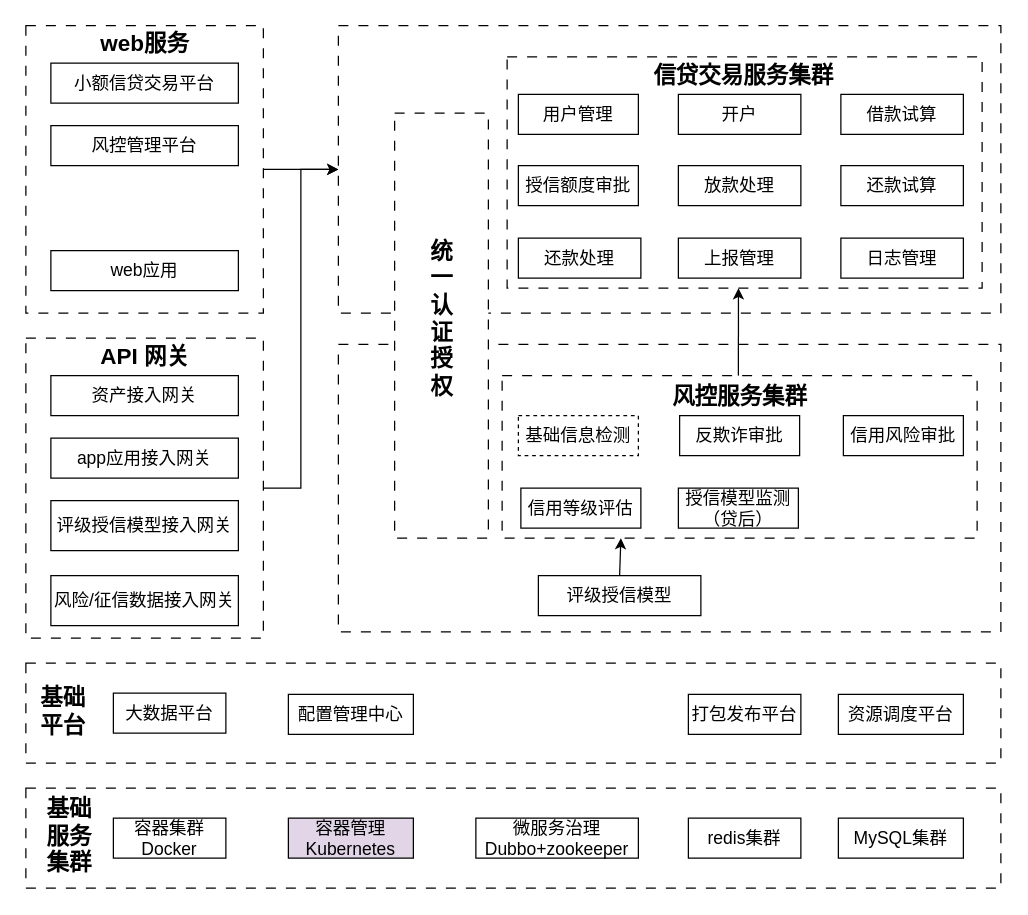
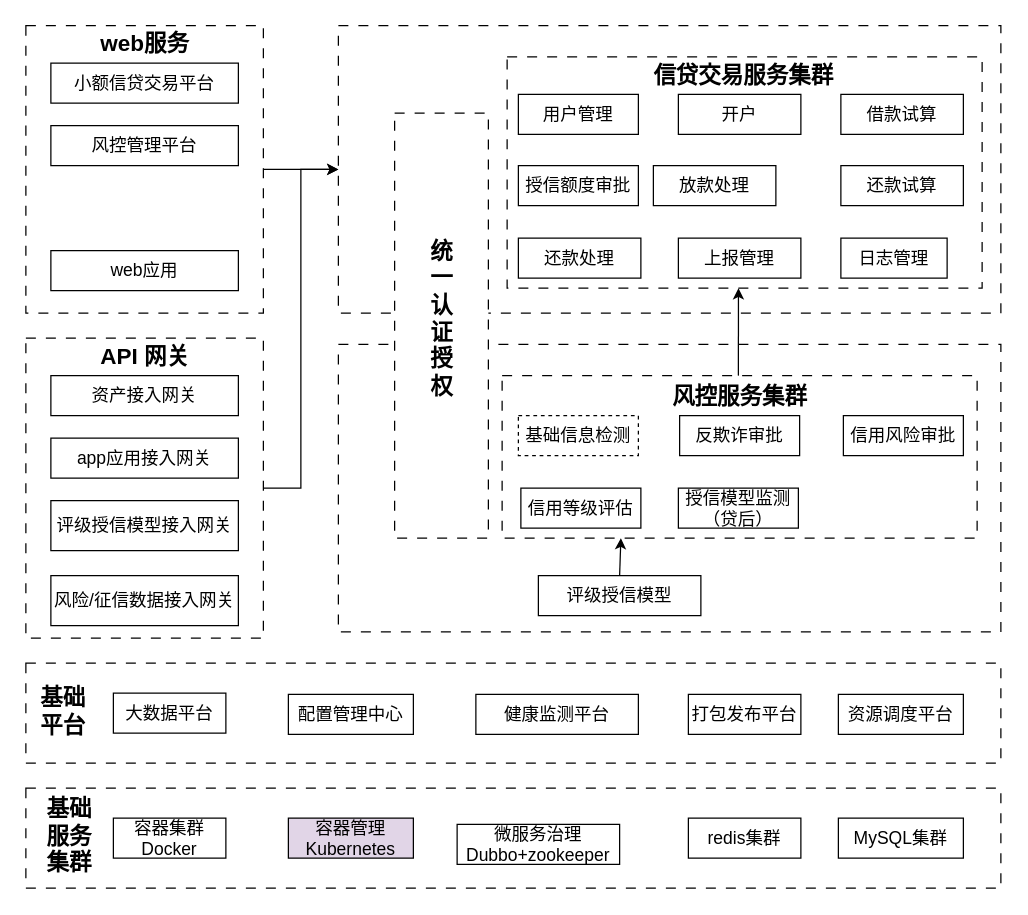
node "放款处理": moved (739, 186) -> (714, 186)
node "日志管理": size 123x40 -> 106x40
node "健康监测平台": added
node "微服务治理 Dubbo+zookeeper": moved (557, 838) -> (538, 844)
